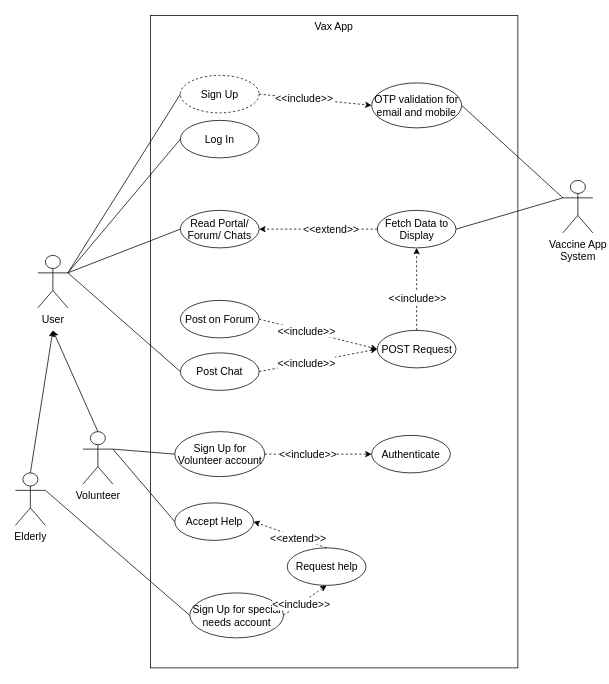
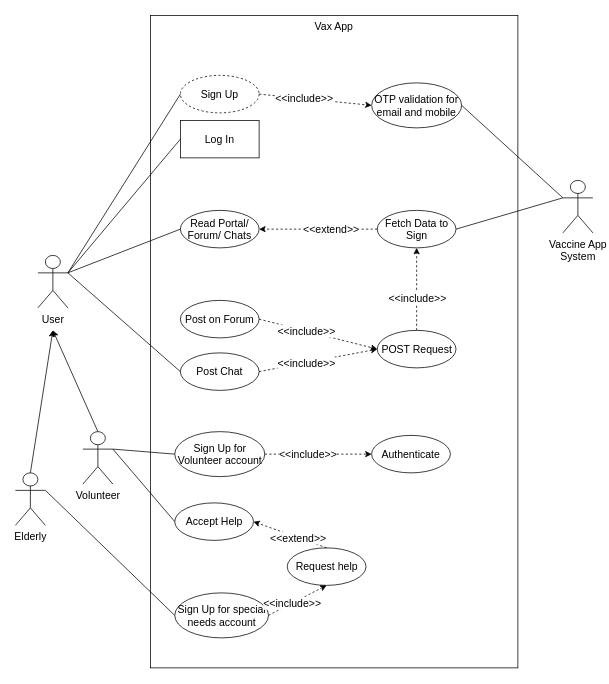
node "Log In": shape ellipse -> rectangle
node "Fetch Data to Display": label "Fetch Data to Display" -> "Fetch Data to Sign"
node "Sign Up for special needs account": moved (237, 615) -> (222, 615)
